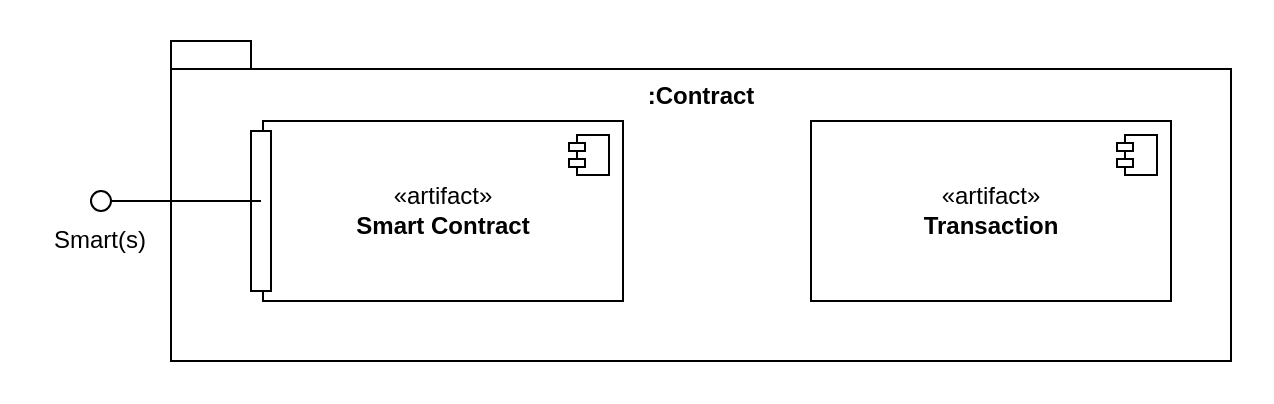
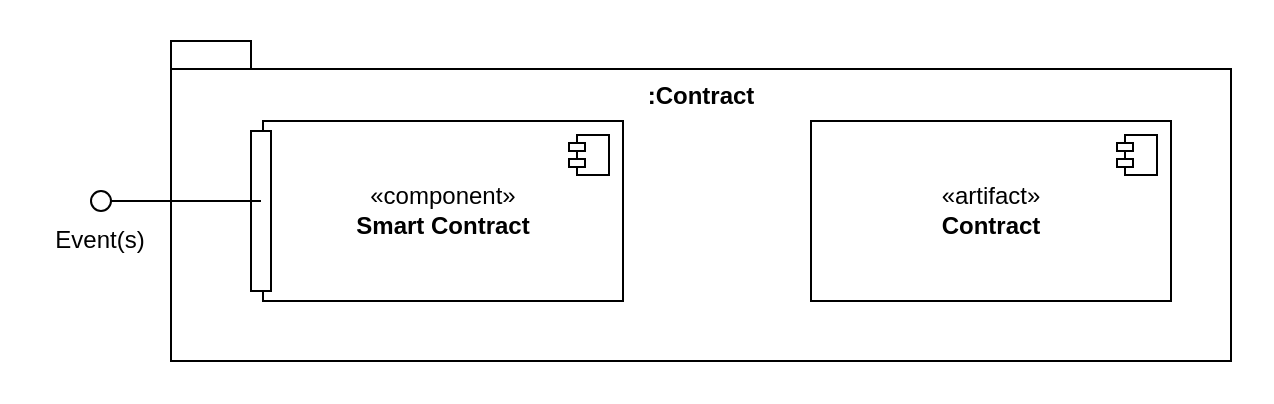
node "«artifact» Smart Contract": label "«artifact» Smart Contract" -> "«component» Smart Contract"
node "«artifact» Transaction": label "«artifact» Transaction" -> "«artifact» Contract"
node "Smart(s)": label "Smart(s)" -> "Event(s)"
